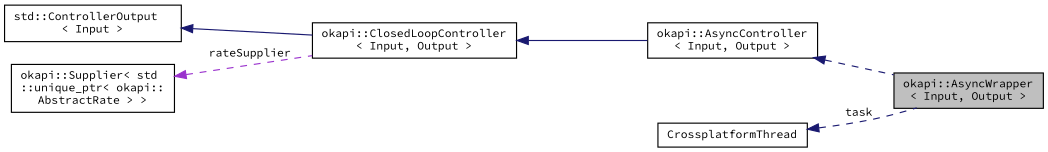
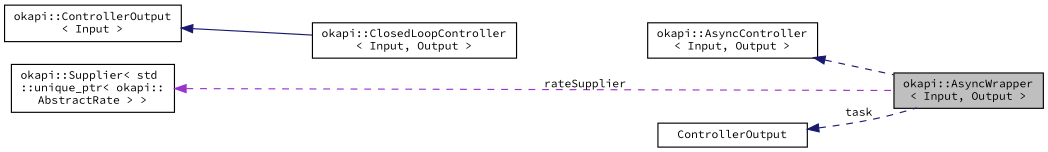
node "std::ControllerOutput < Input >": label "std::ControllerOutput < Input >" -> "okapi::ControllerOutput < Input >"
edge "okapi::AsyncController < Input, Output >" -> "okapi::ClosedLoopController < Input, Output >": removed
edge "okapi::ClosedLoopController < Input, Output >" -> "okapi::Supplier< std ::unique_ptr< okapi:: AbstractRate > >": now "okapi::AsyncWrapper < Input, Output >" -> "okapi::Supplier< std ::unique_ptr< okapi:: AbstractRate > >"
node "CrossplatformThread": label "CrossplatformThread" -> "ControllerOutput"
